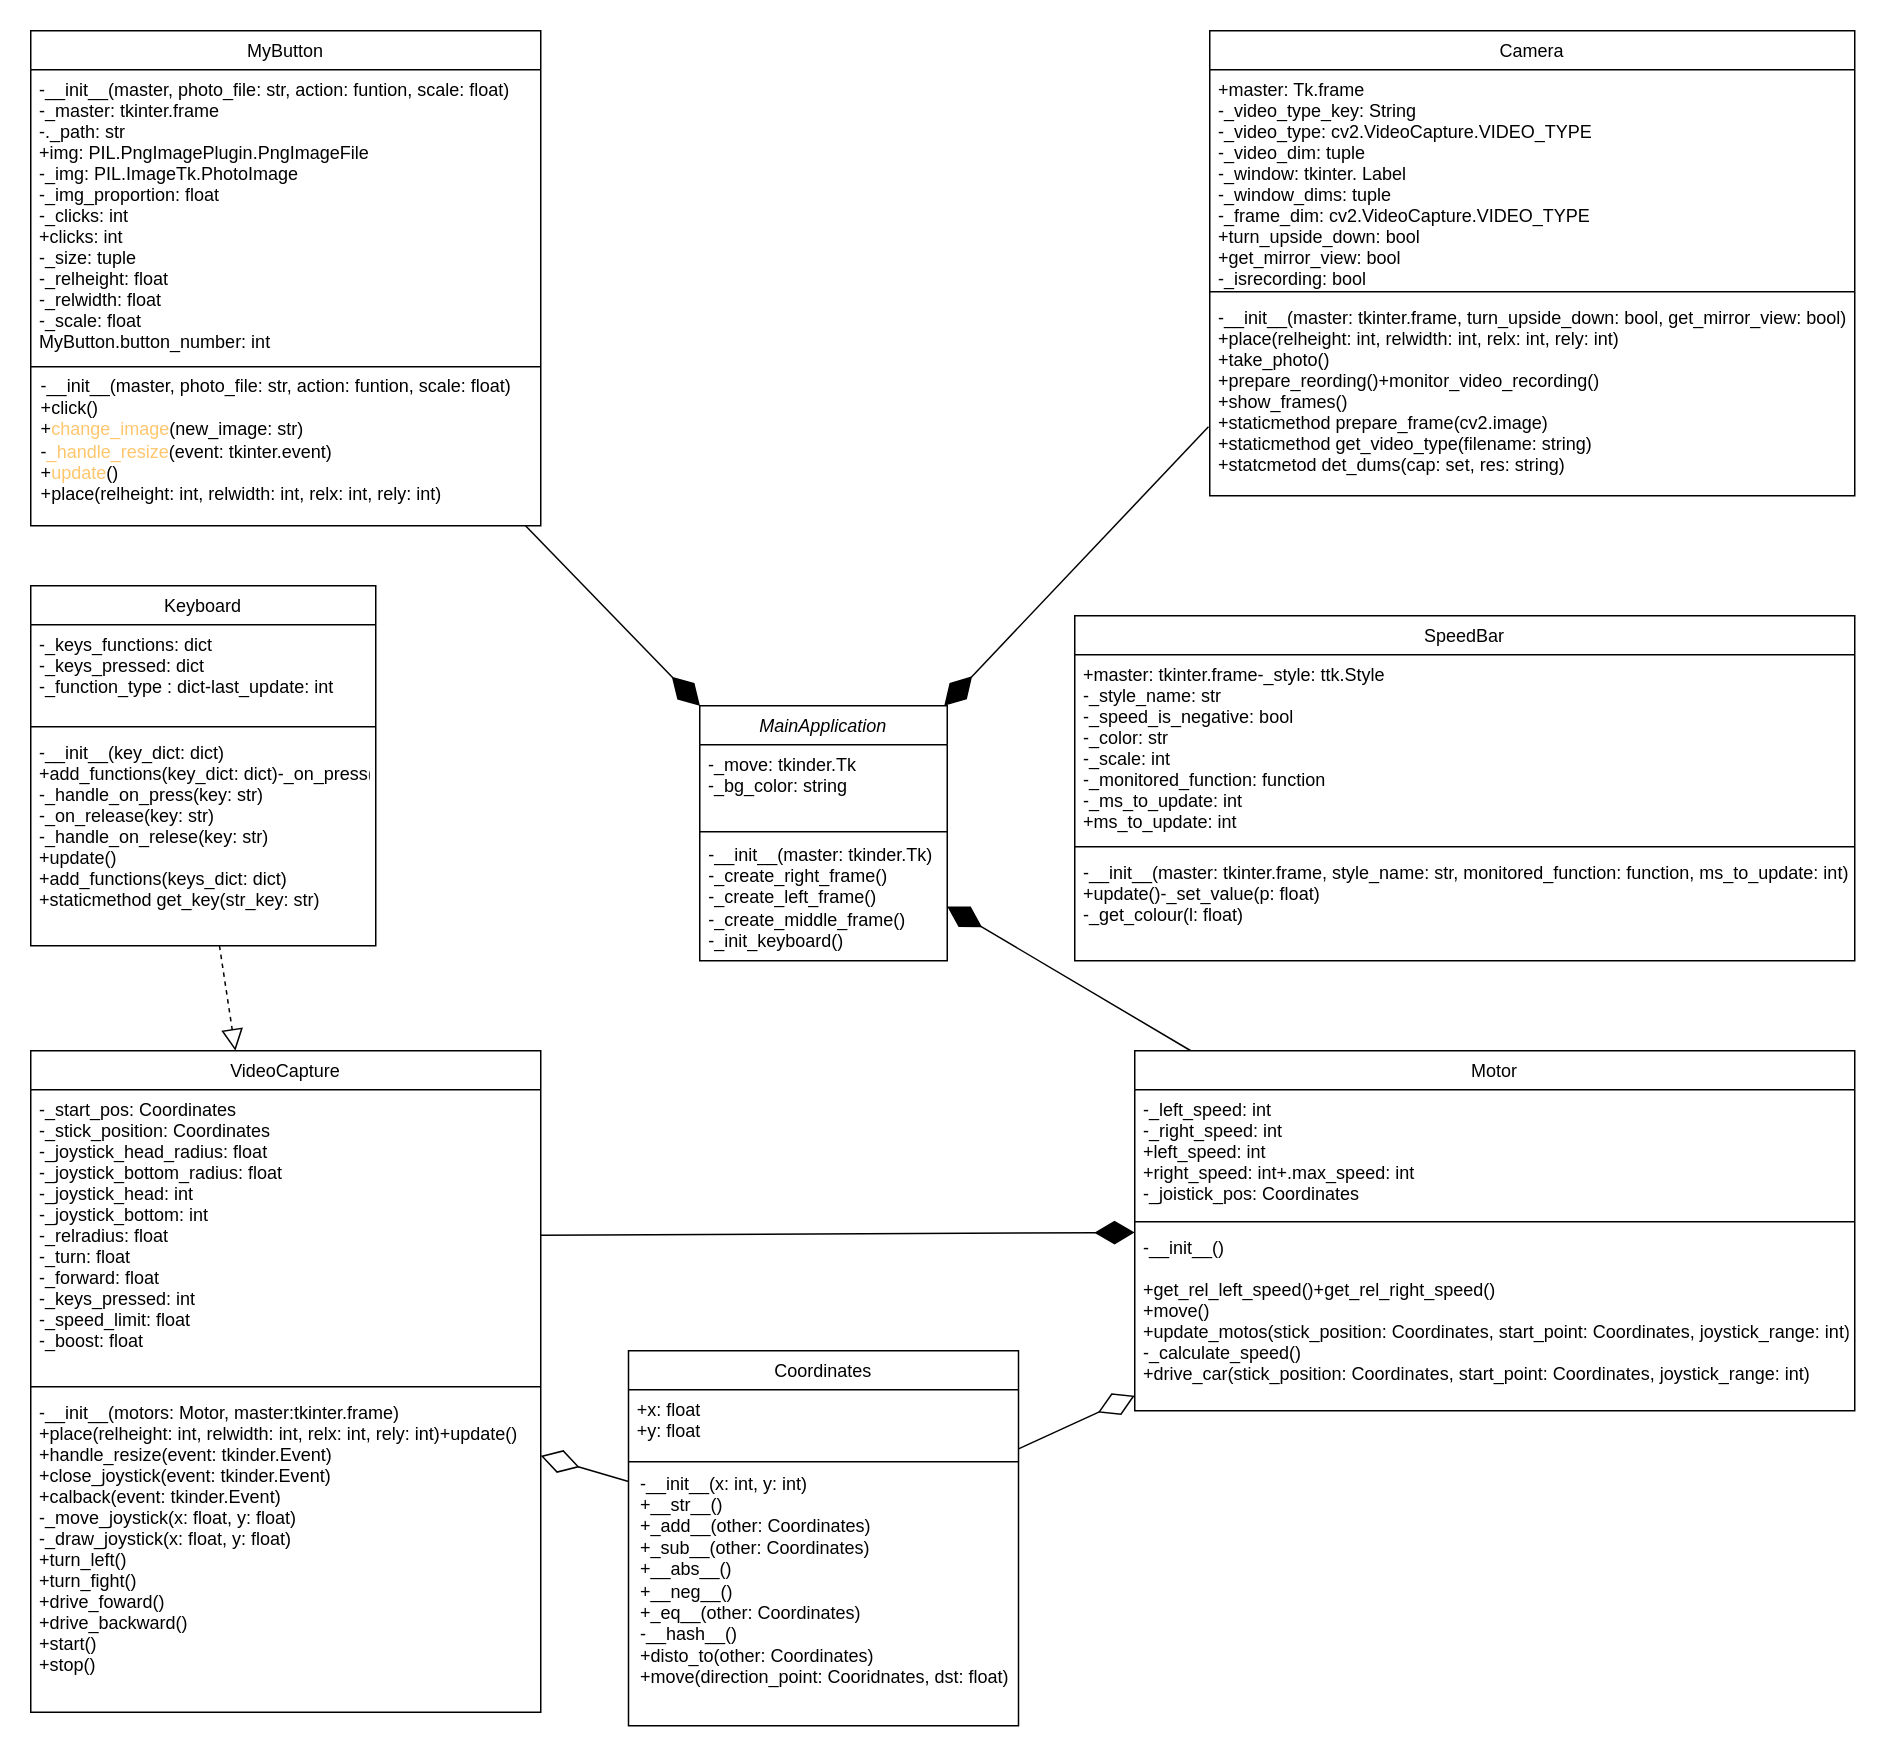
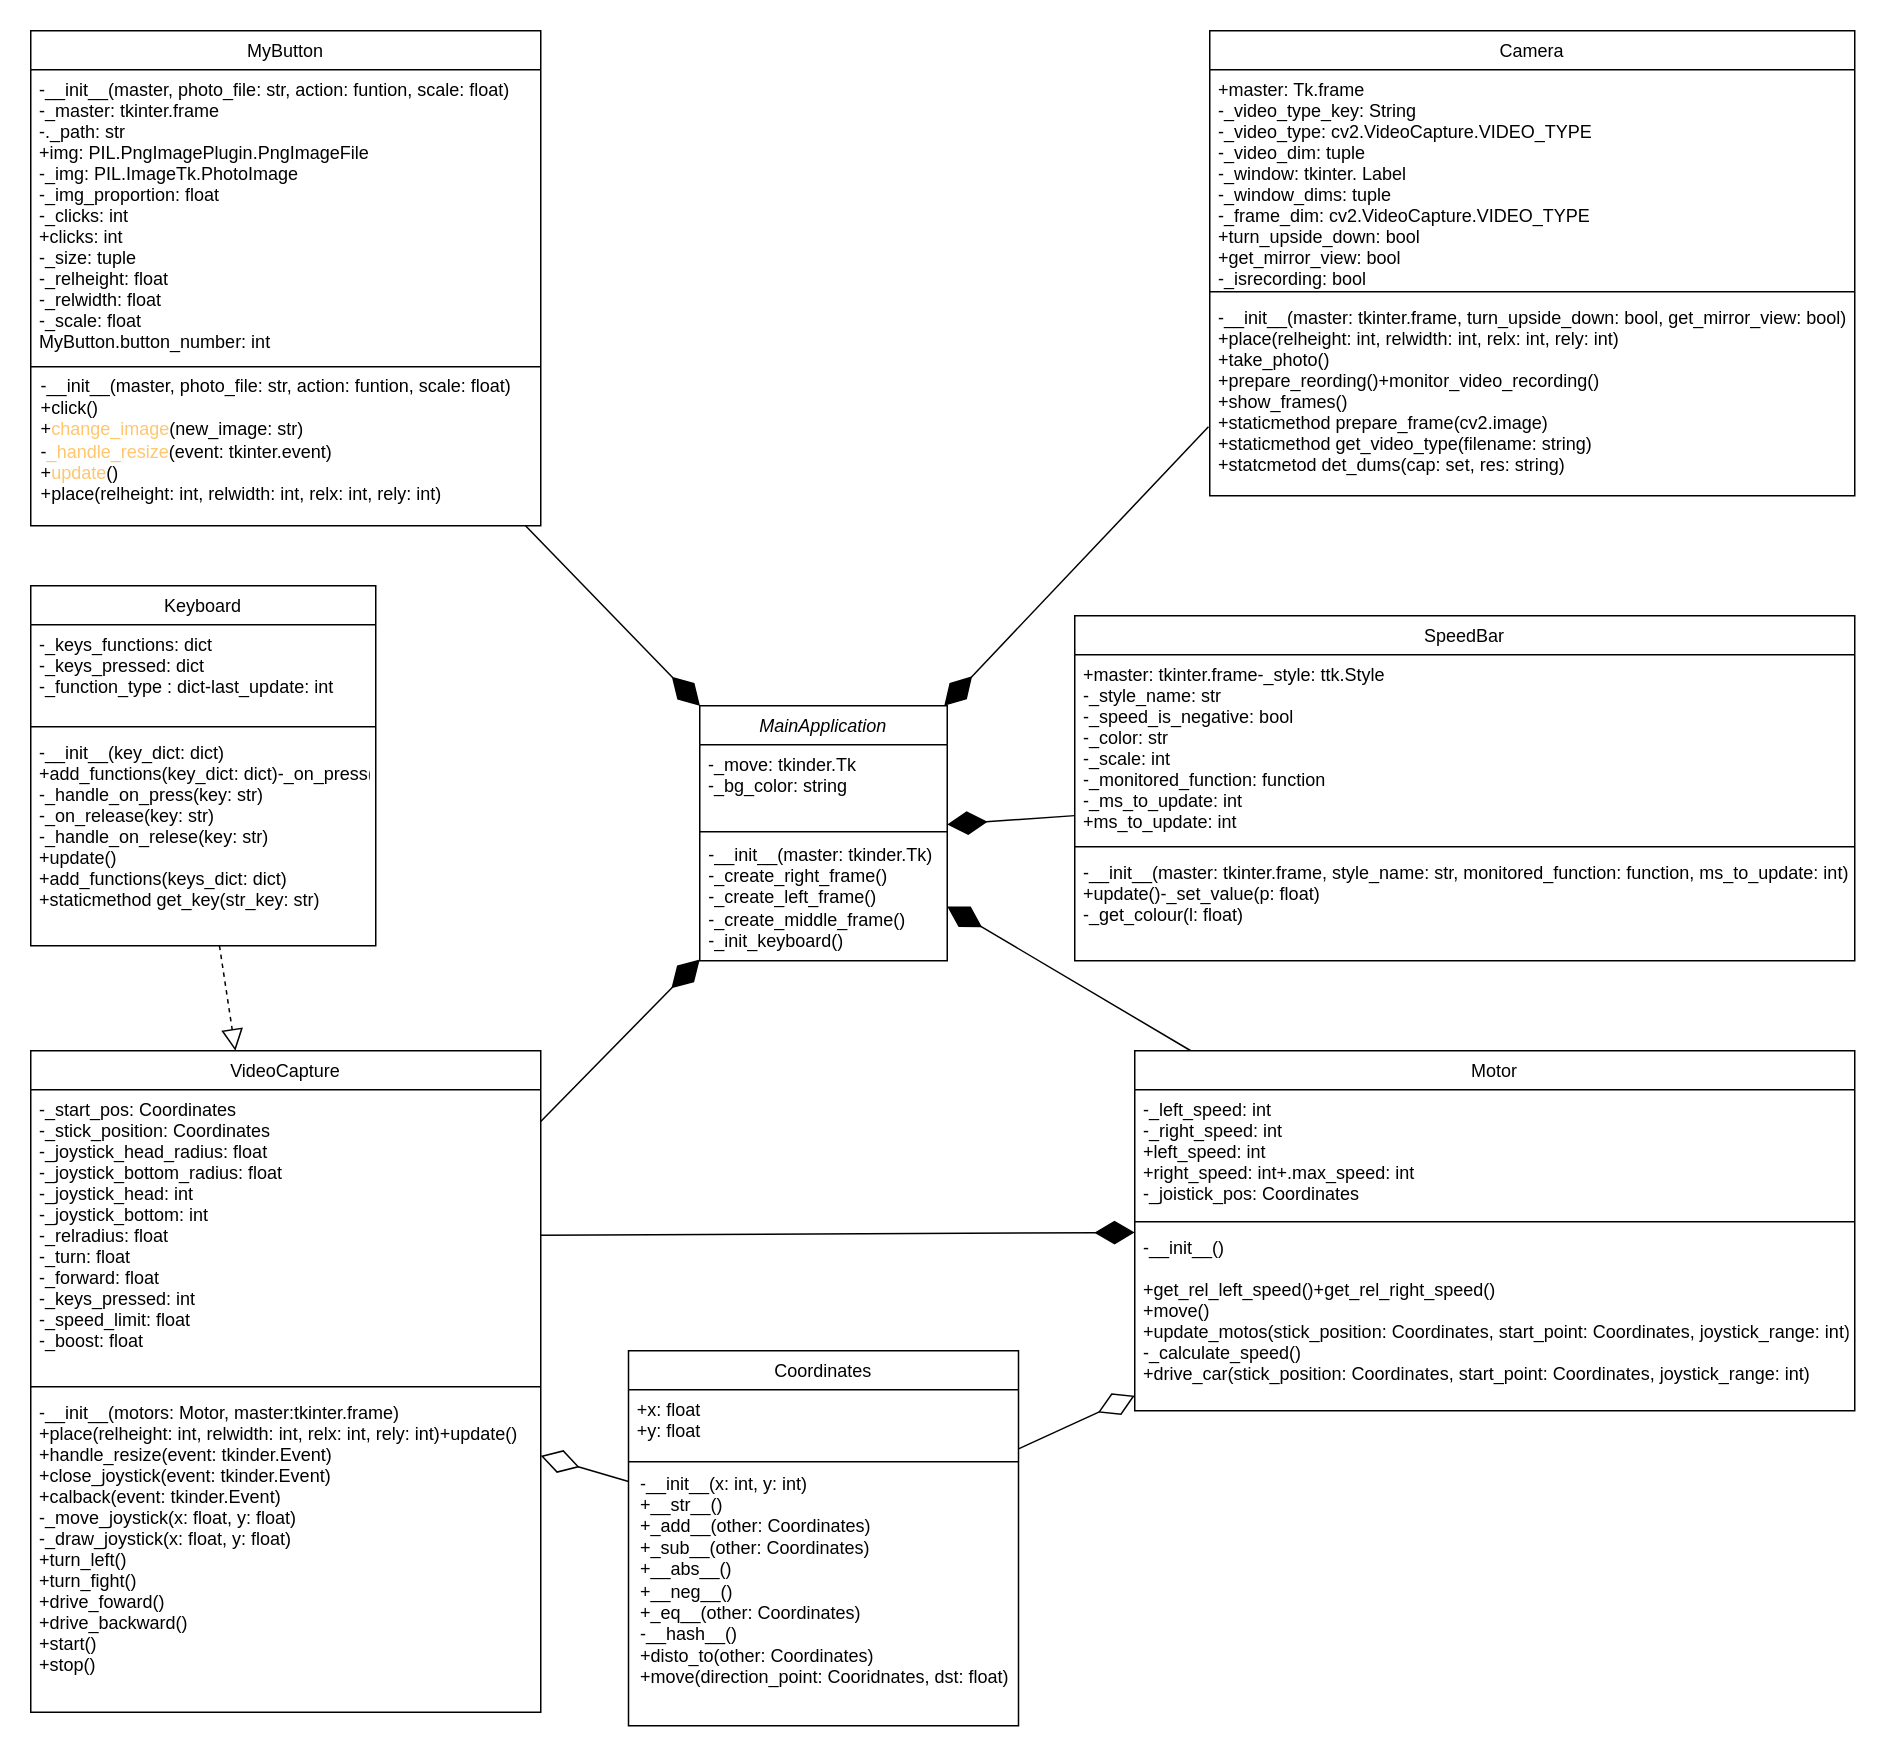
edge "SpeedBar" -> "MainApplication": added
edge "VideoCapture" -> "MainApplication": added
